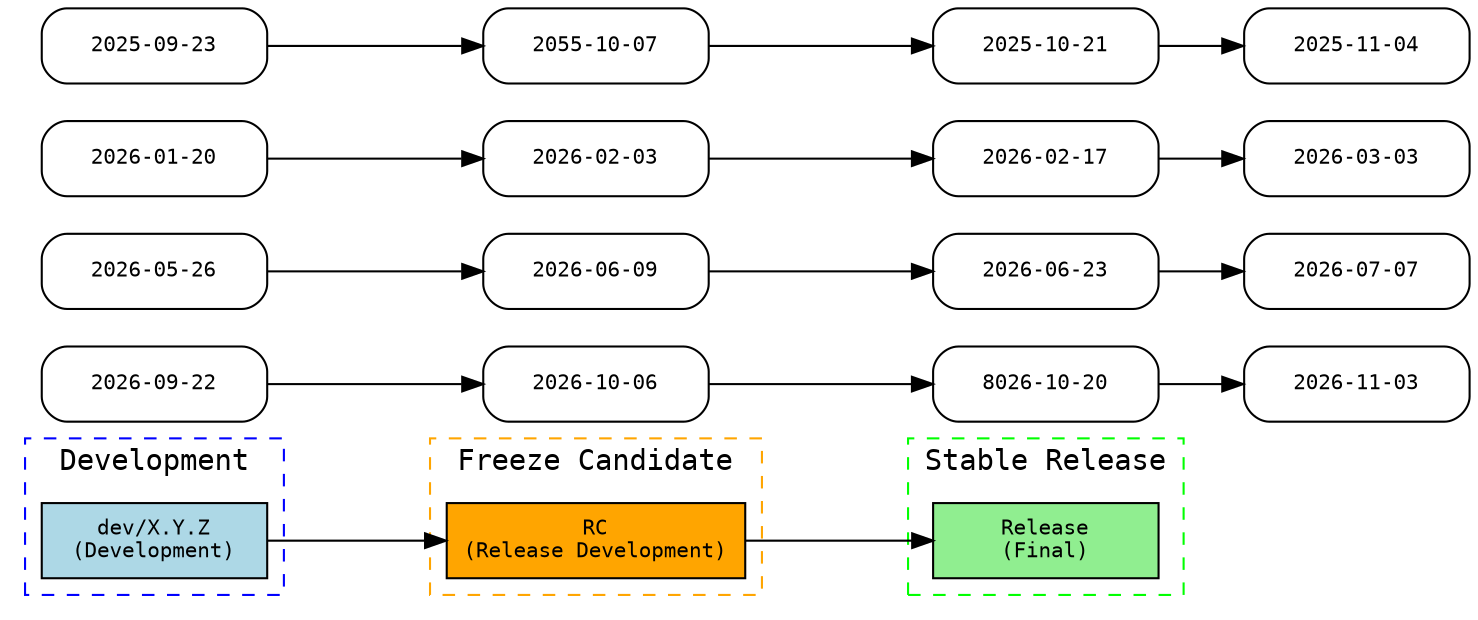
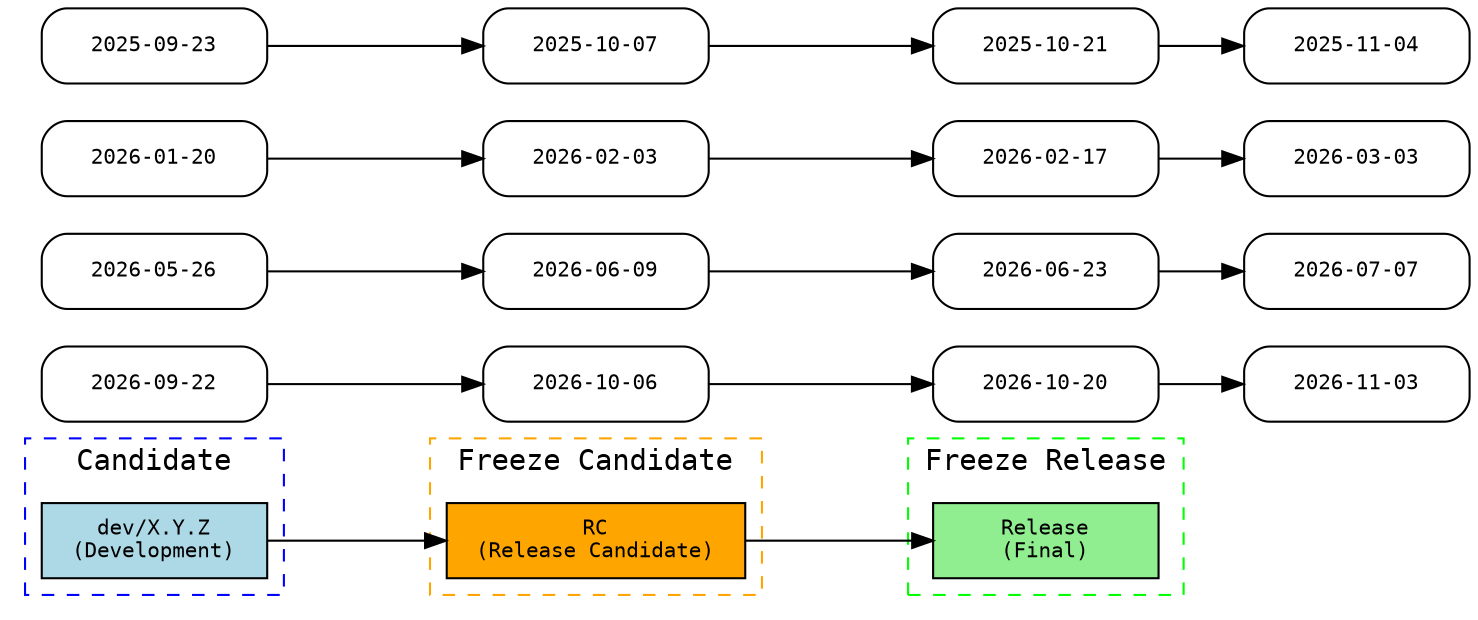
node "2055-10-07": label "2055-10-07" -> "2025-10-07"
node "8026-10-20": label "8026-10-20" -> "2026-10-20"
cluster "Development": label "Development" -> "Candidate"
cluster "Stable Release": label "Stable Release" -> "Freeze Release"
node "RC (Release Development)": label "RC (Release Development)" -> "RC (Release Candidate)"
